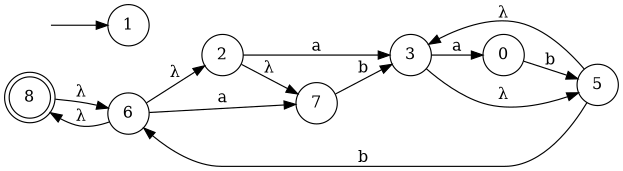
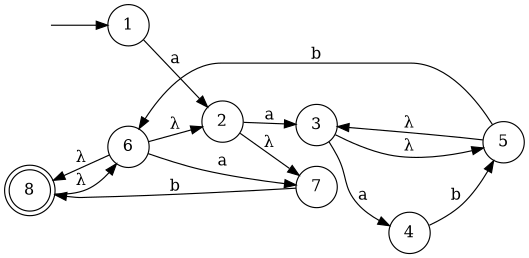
node "0": label "0" -> "4"
edge "1" -> "2": added, label "a"
edge "7" -> "3": now "7" -> "8"
